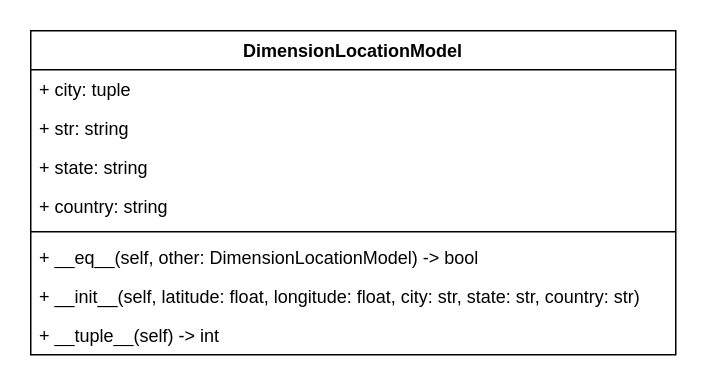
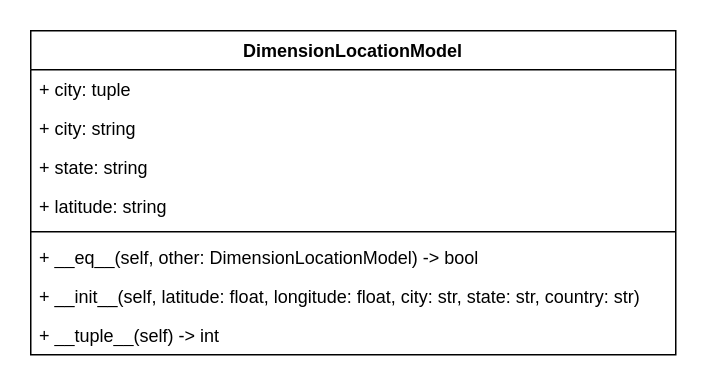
node "+ str: string": label "+ str: string" -> "+ city: string"
node "+ country: string": label "+ country: string" -> "+ latitude: string"
